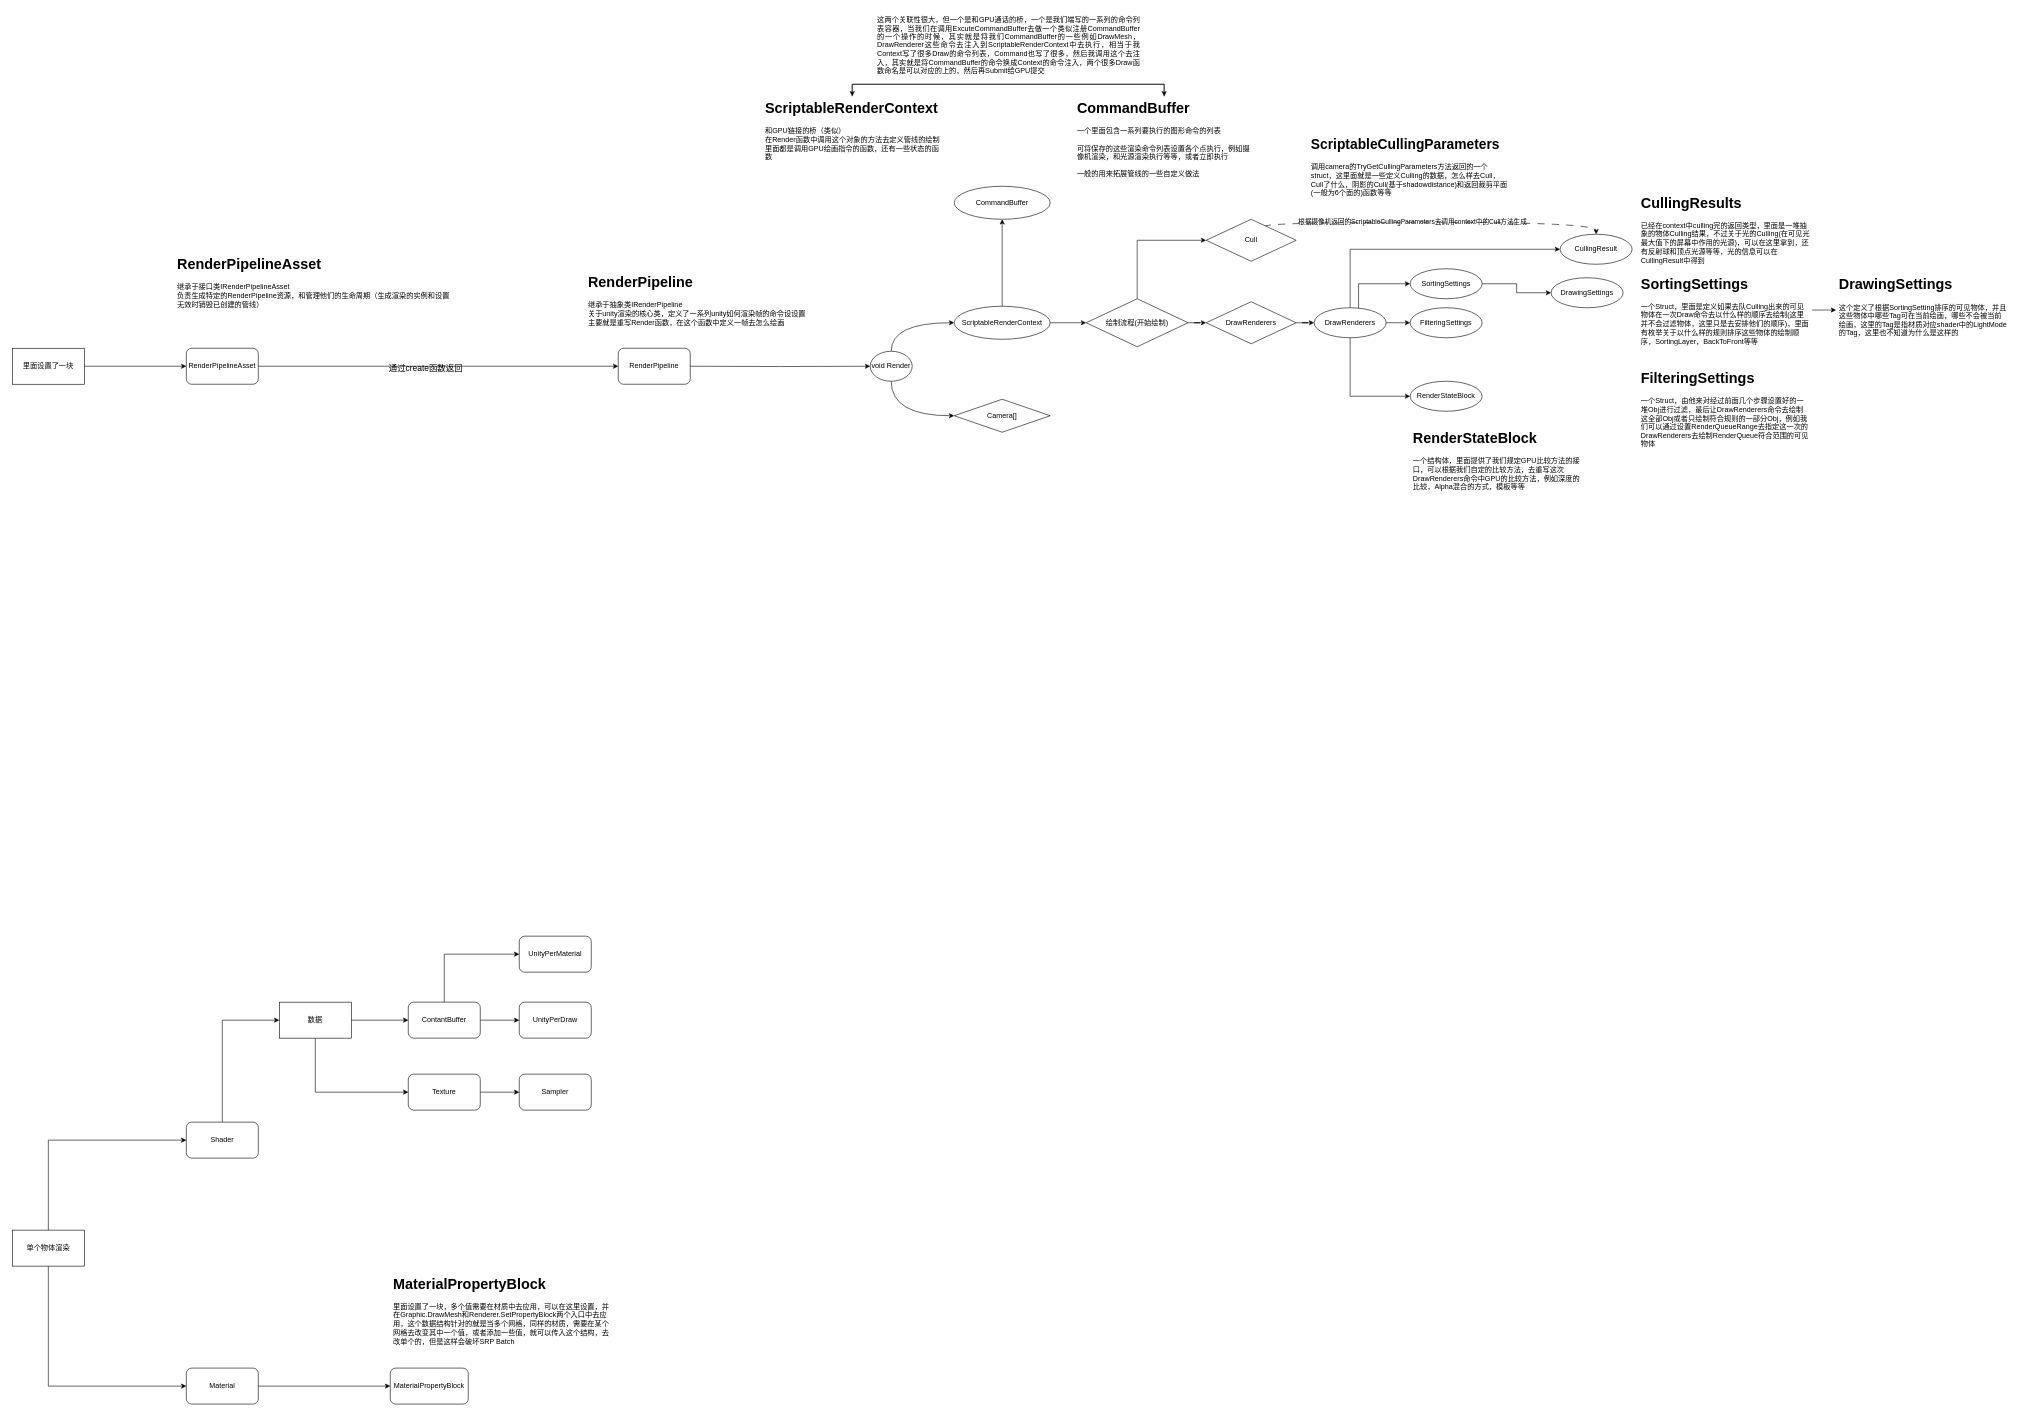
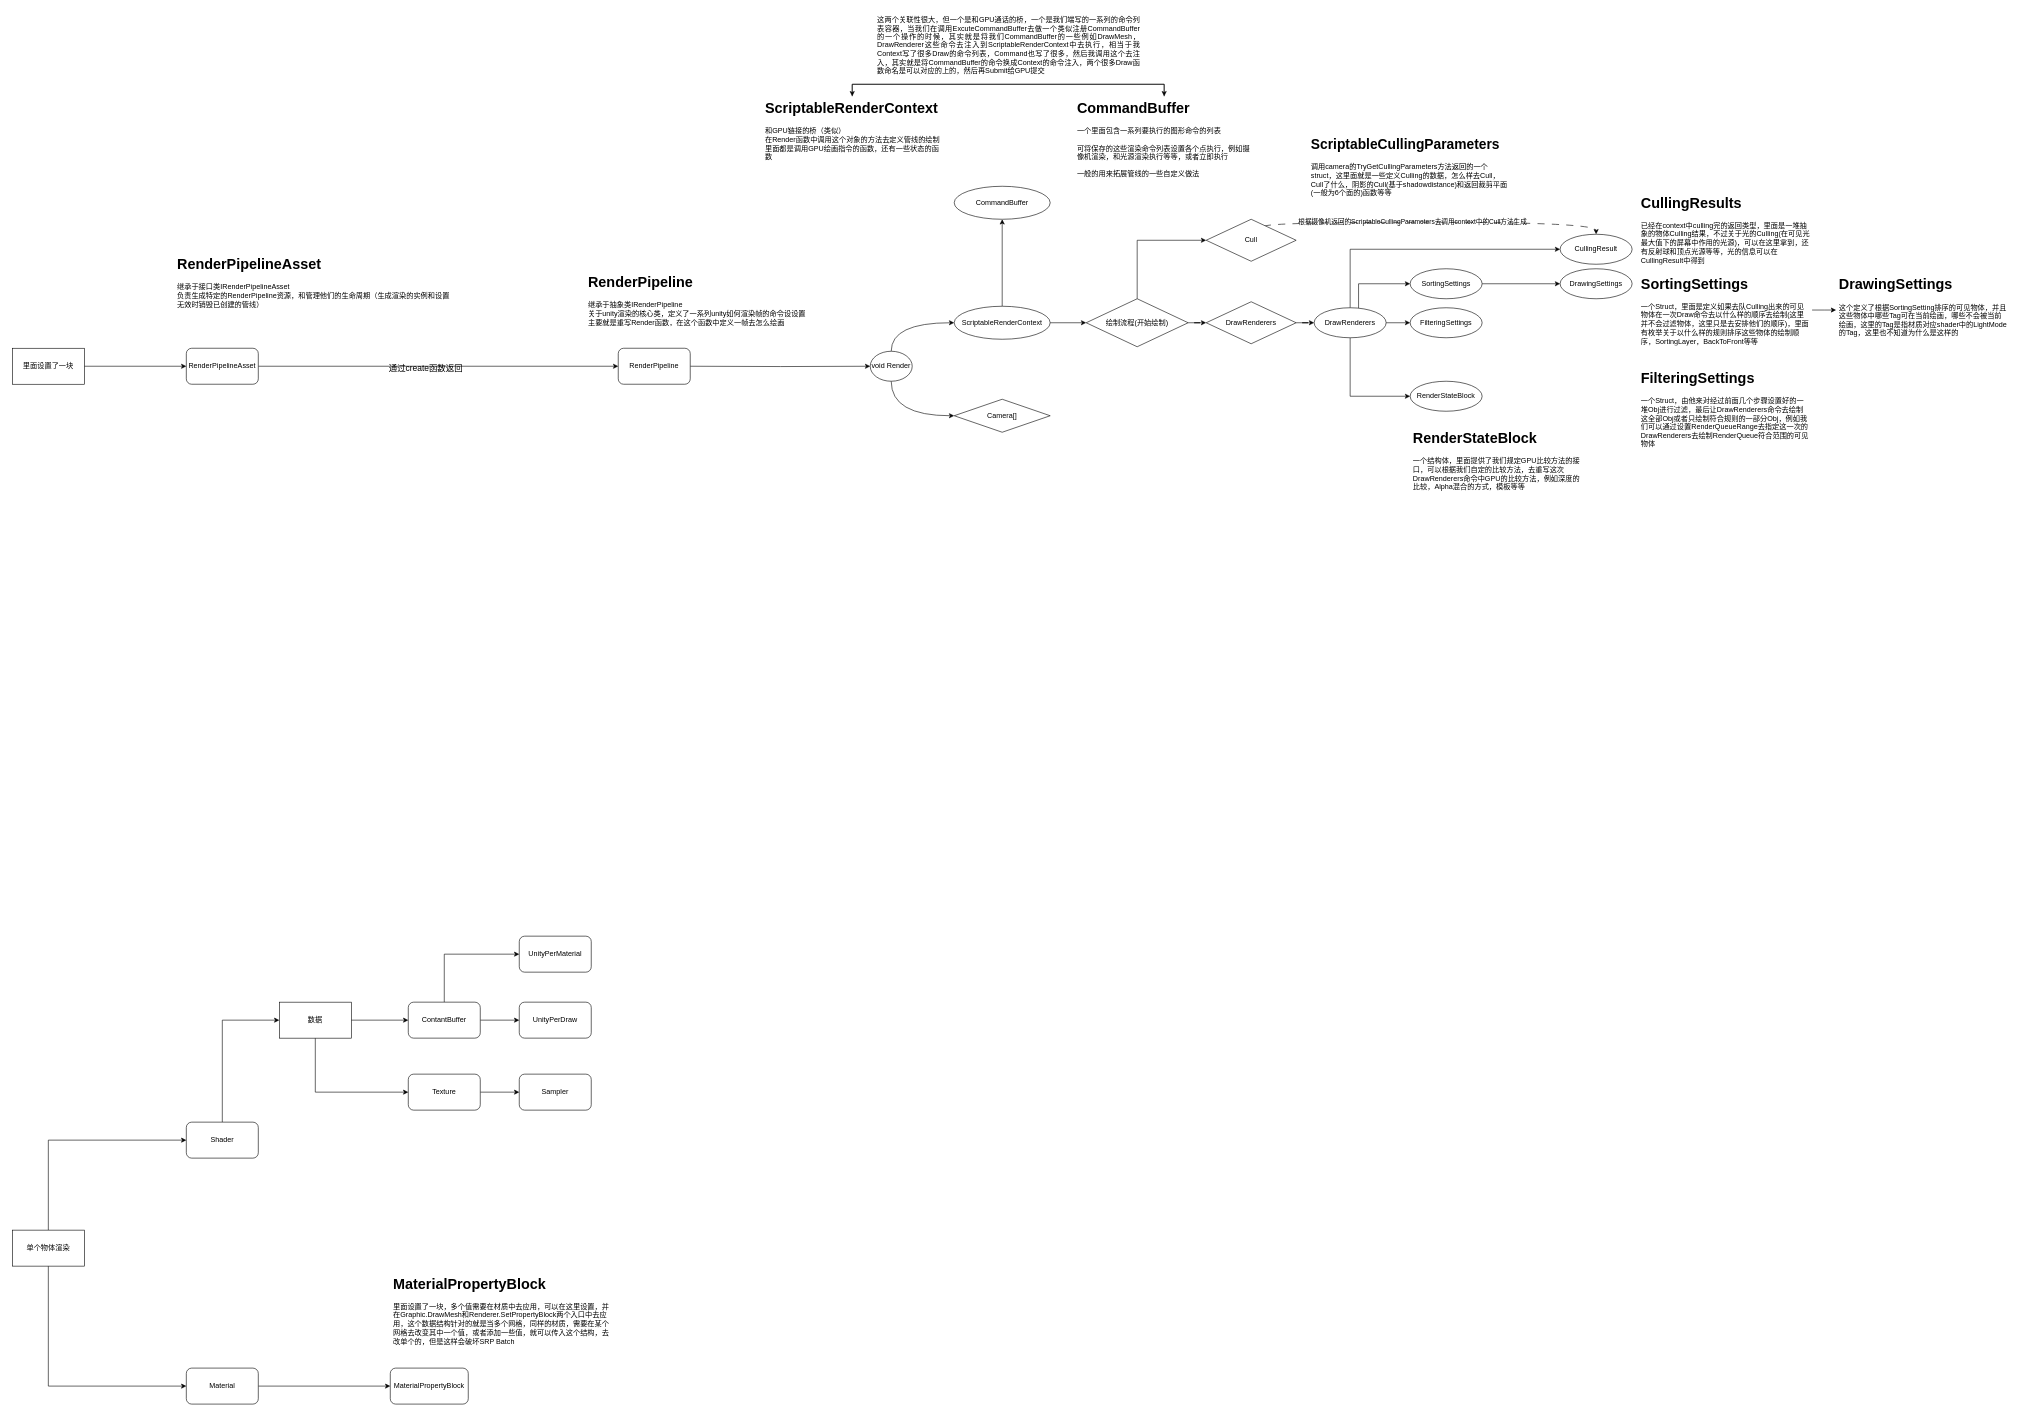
node "DrawingSettings": moved (1587, 293) -> (1596, 284)
